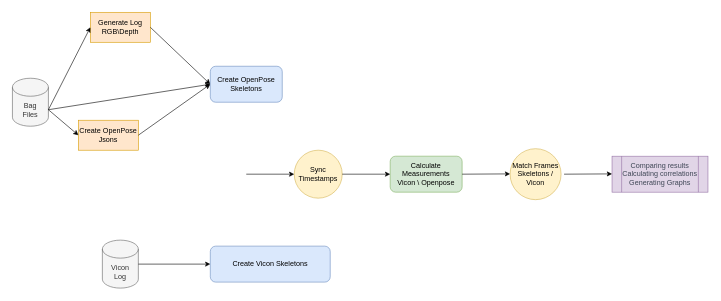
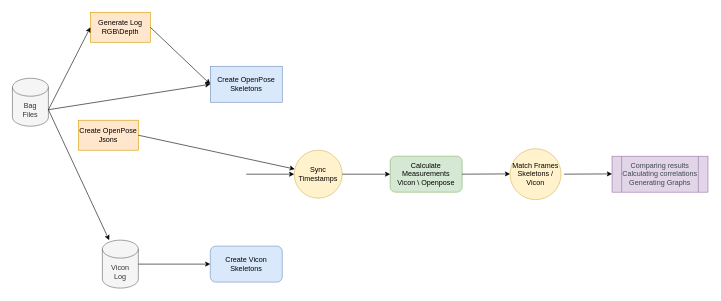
node "Create OpenPose Skeletons": shape rounded rectangle -> rectangle
edge "Create OpenPose Jsons" -> "Create OpenPose Skeletons": now "Create OpenPose Jsons" -> "Sync Timestamps"
edge "Bag Files" -> "Create OpenPose Jsons": now "Bag Files" -> "Vicon Log"
node "Create Vicon Skeletons": size 120x36 -> 72x36
